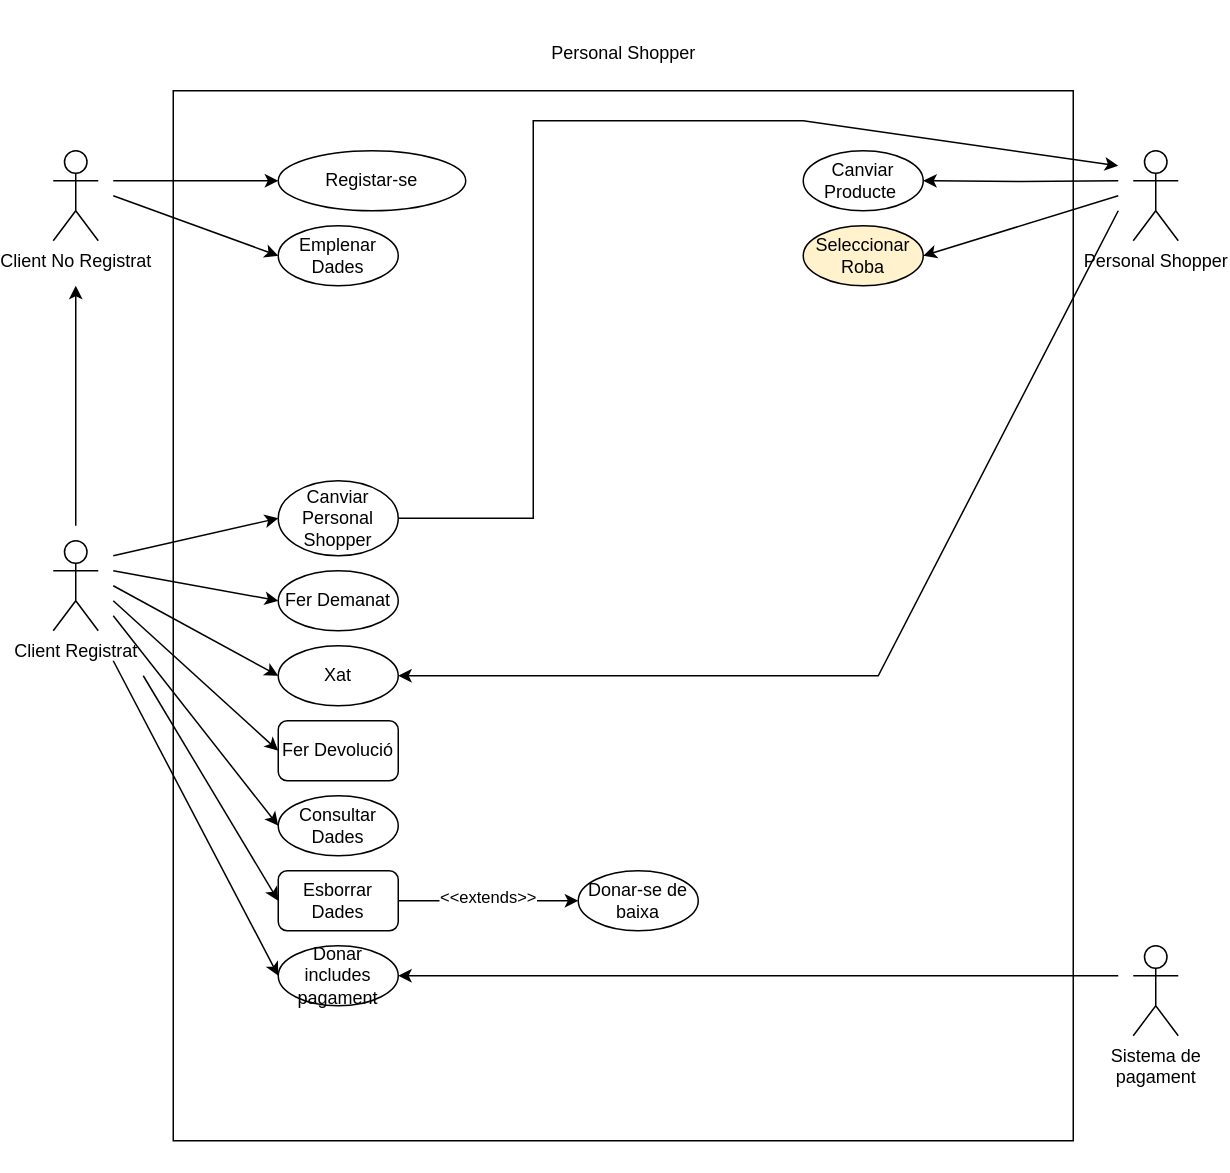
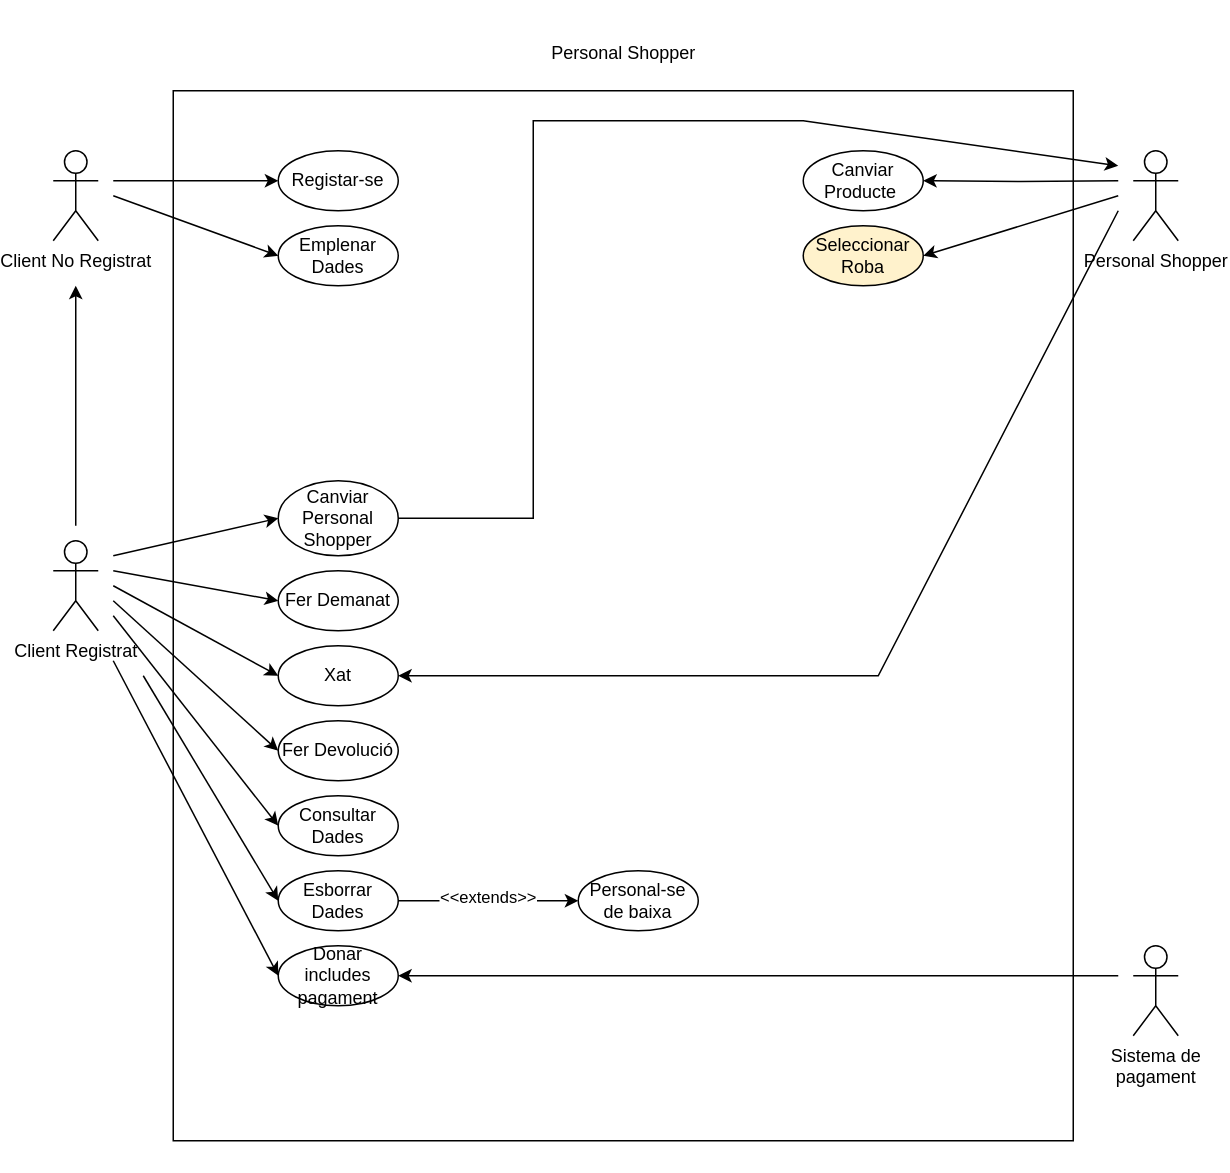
node "Registar-se": size 188x60 -> 120x60
node "Fer Devolució": shape rounded rectangle -> ellipse
node "Esborrar Dades": shape rounded rectangle -> ellipse
node "Donar-se de baixa": label "Donar-se de baixa" -> "Personal-se de baixa"
